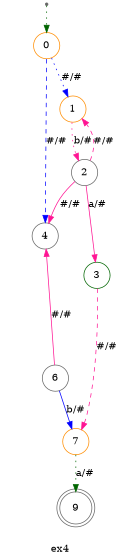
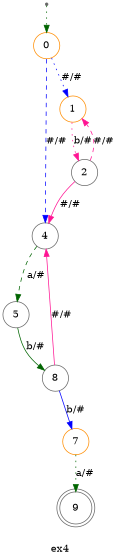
node "3": removed
node "5": added
node "6": label "6" -> "8"
